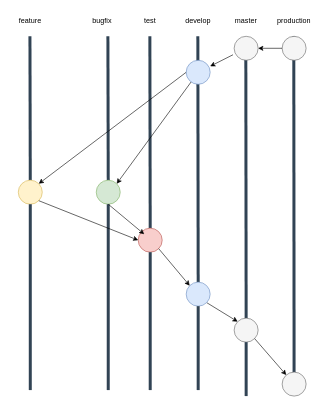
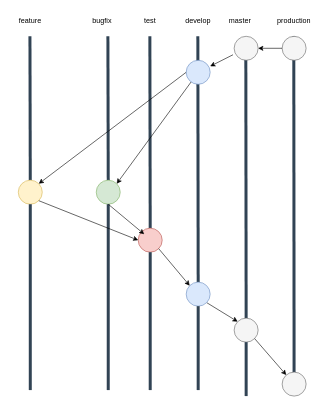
node "master": moved (246, 21) -> (240, 21)
